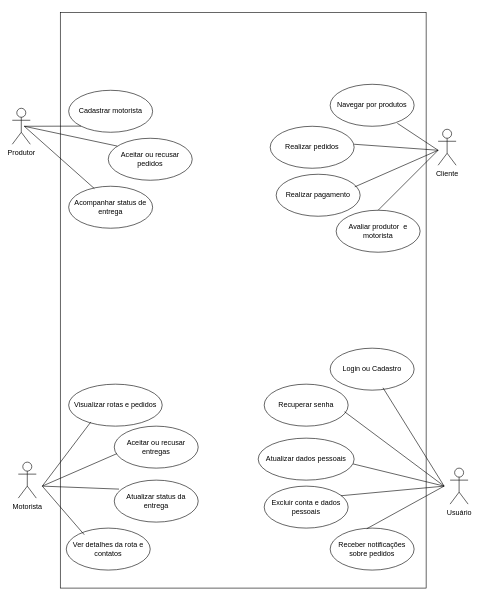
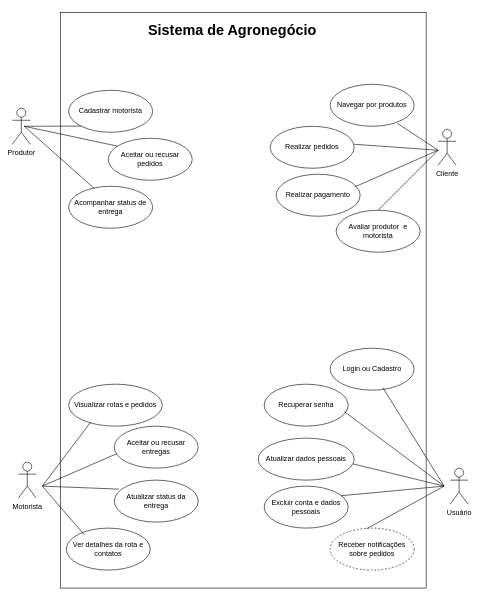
node "Sistema de Agronegócio": added
node "Receber notificações sobre pedidos": style solid -> dashed
